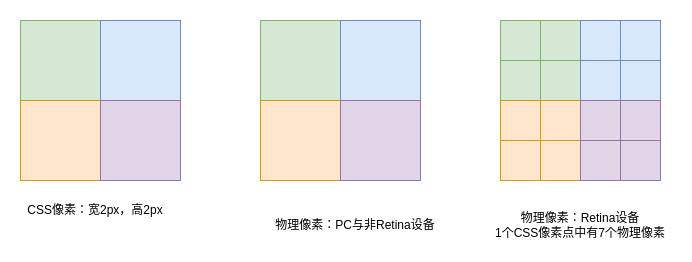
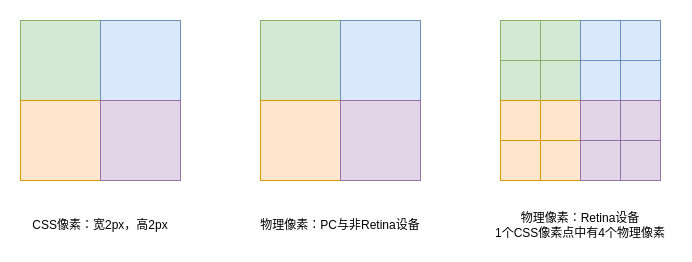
node "CSS像素：宽2px，高2px": moved (96, 211) -> (101, 226)
node "物理像素：PC与非Retina设备": moved (356, 226) -> (341, 226)
node "物理像素：Retina设备 1个CSS像素点中有7个物理像素": label "物理像素：Retina设备 1个CSS像素点中有7个物理像素" -> "物理像素：Retina设备 1个CSS像素点中有4个物理像素"
